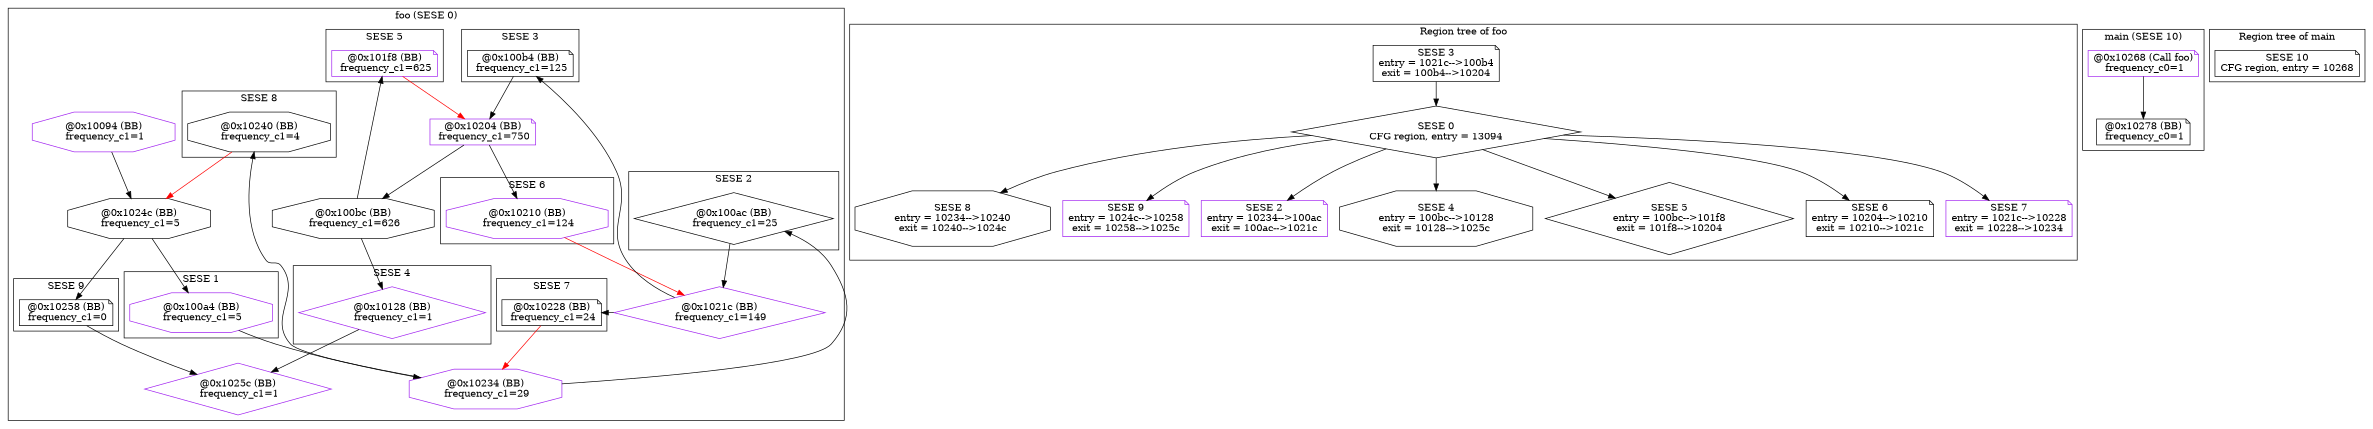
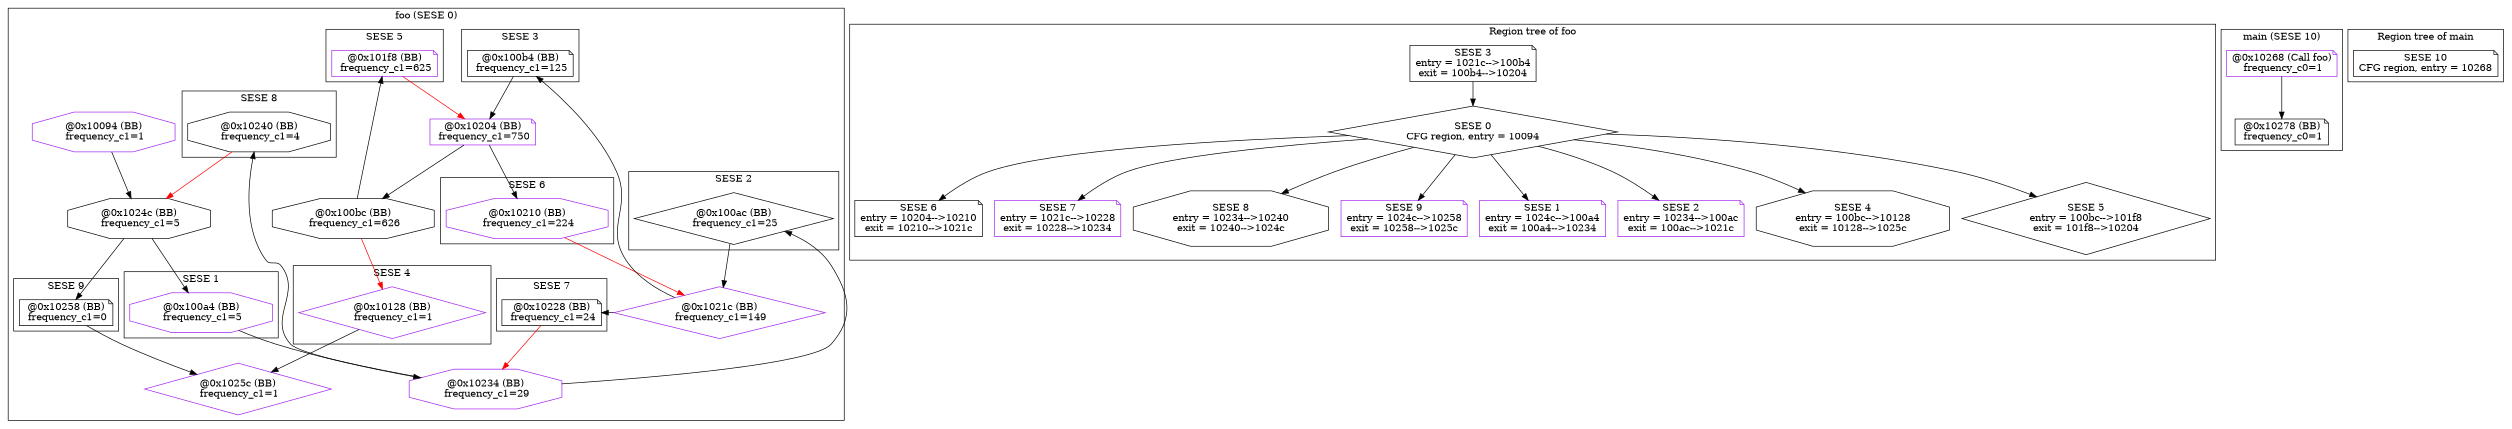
node "SESE 0 CFG region, entry = 13094": label "SESE 0 CFG region, entry = 13094" -> "SESE 0 CFG region, entry = 10094"
node "@0x10210 (BB) frequency_c1=124": label "@0x10210 (BB) frequency_c1=124" -> "@0x10210 (BB) frequency_c1=224"
node "SESE 1 entry = 1024c-->100a4 exit = 100a4-->10234": added
edge "@0x100bc (BB) frequency_c1=626" -> "@0x10128 (BB) frequency_c1=1": color black -> red
